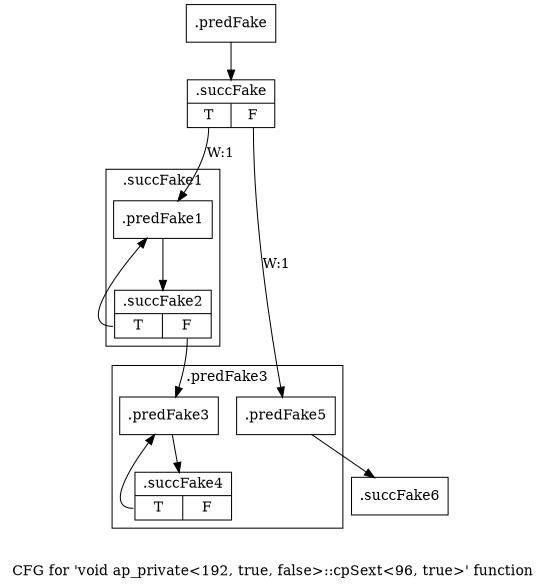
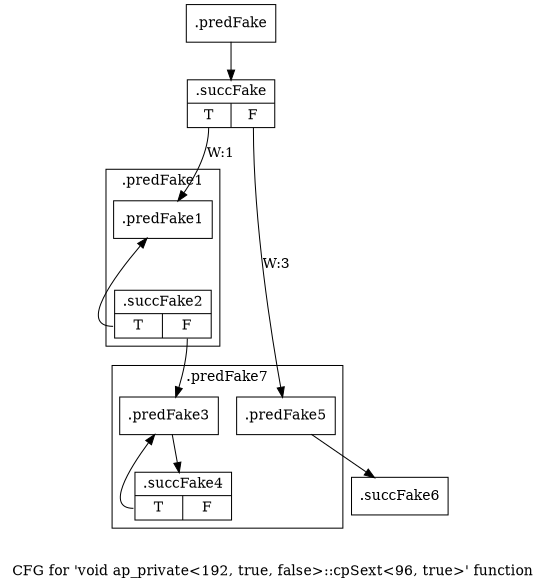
cluster ".succFake1": label ".succFake1" -> ".predFake1"
edge ".predFake1" -> ".succFake2": removed
edge ".succFake" -> ".predFake5": label "W:1" -> "W:3"
cluster ".predFake3": label ".predFake3" -> ".predFake7"
